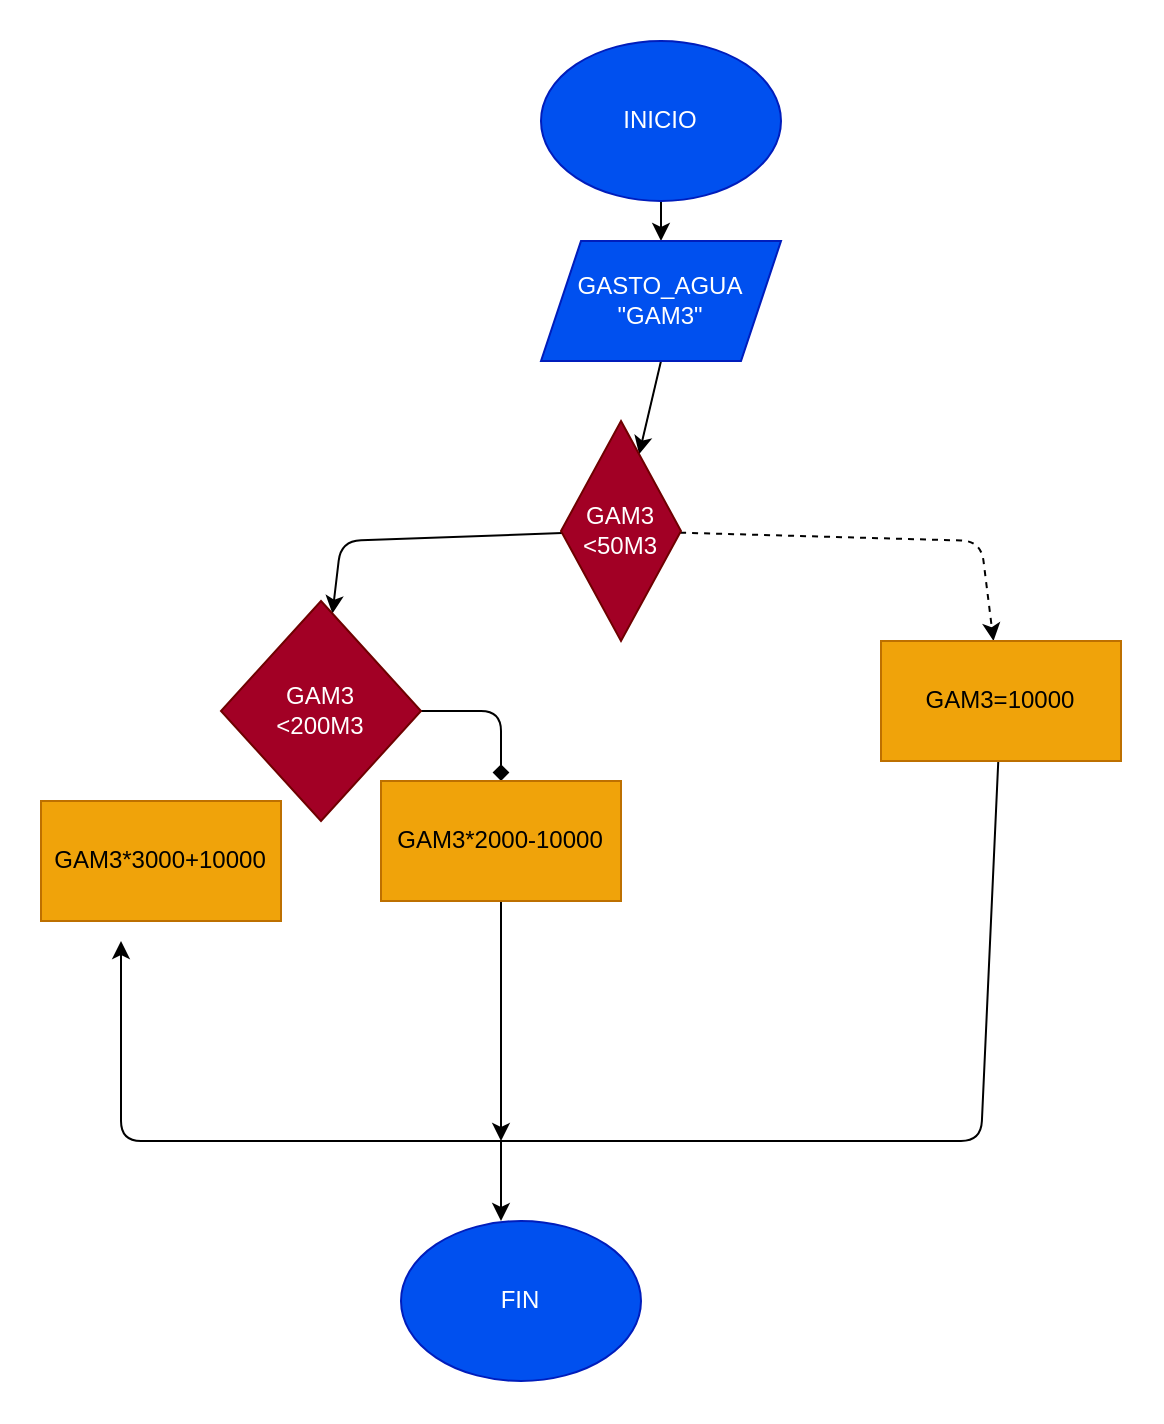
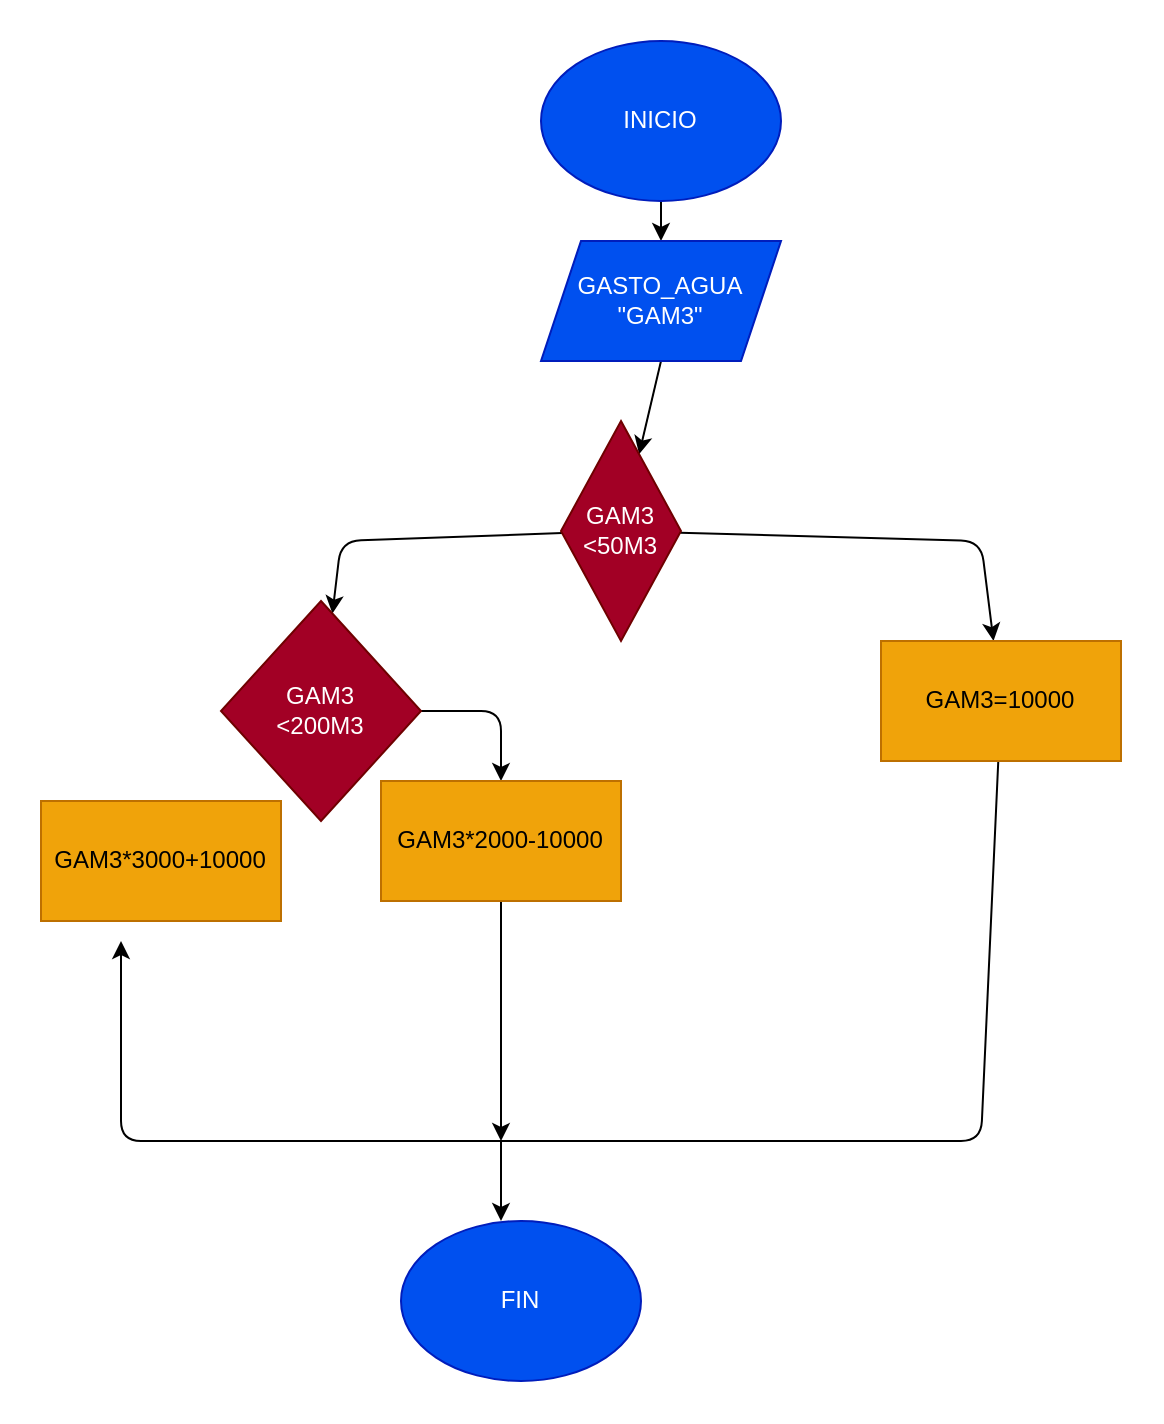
edge "GAM3 <50M3" -> "GAM3=10000": style dashed -> solid
edge "GAM3 <200M3" -> "GAM3*2000-10000": arrowhead diamond -> classic
